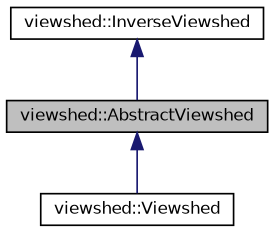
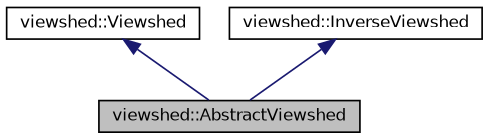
edge "viewshed::Viewshed" -> "viewshed::AbstractViewshed": reversed
